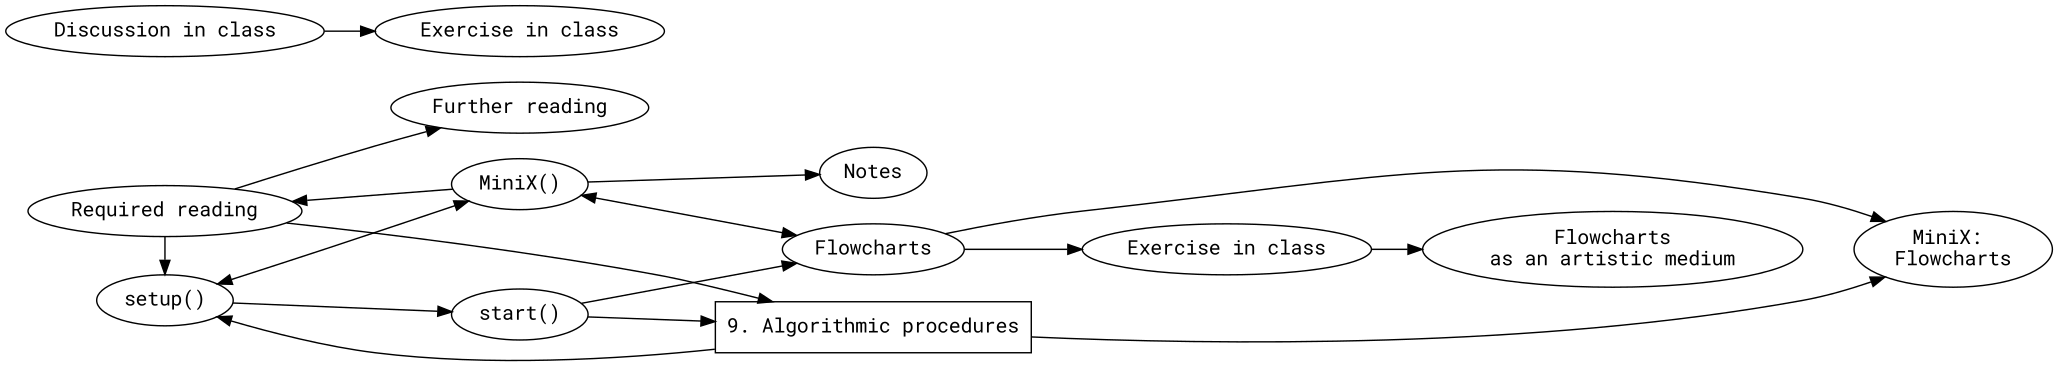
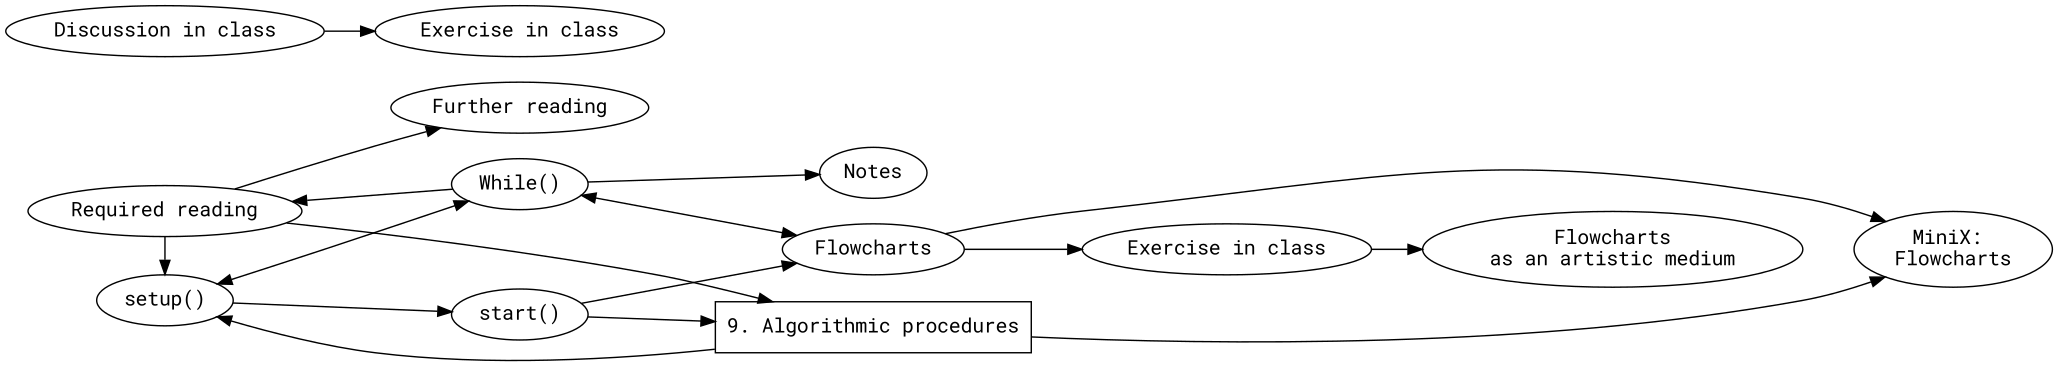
node "MiniX()": label "MiniX()" -> "While()"
